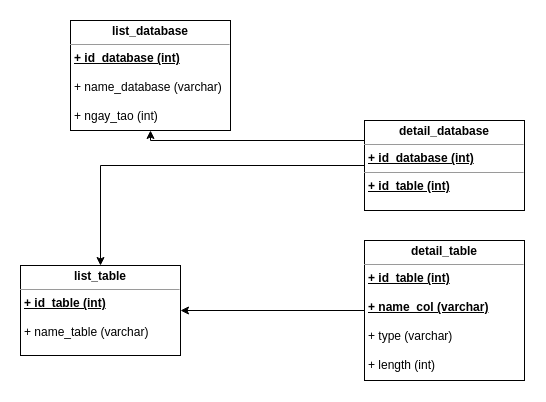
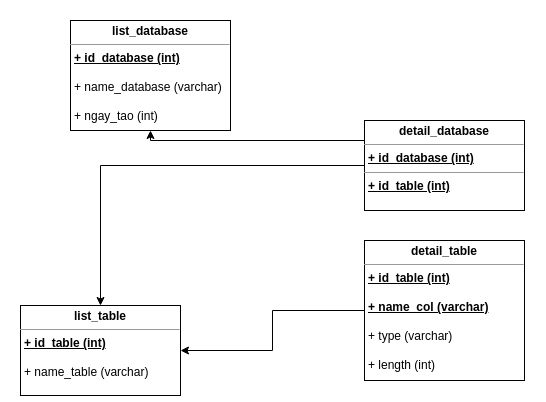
node "list_table + id_table (int) + name_table (varchar)": moved (101, 311) -> (101, 351)
